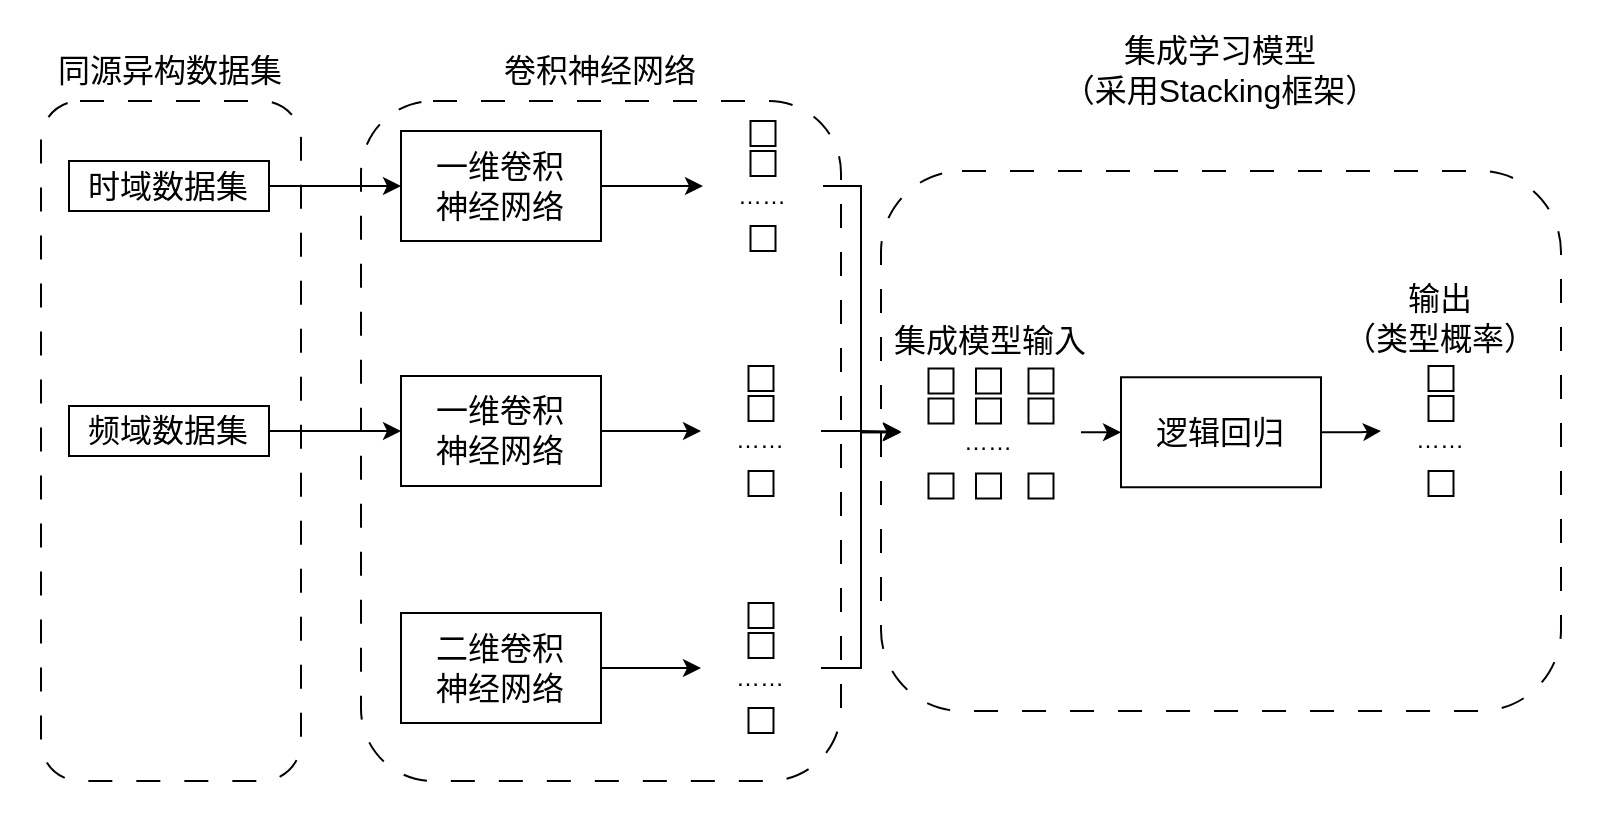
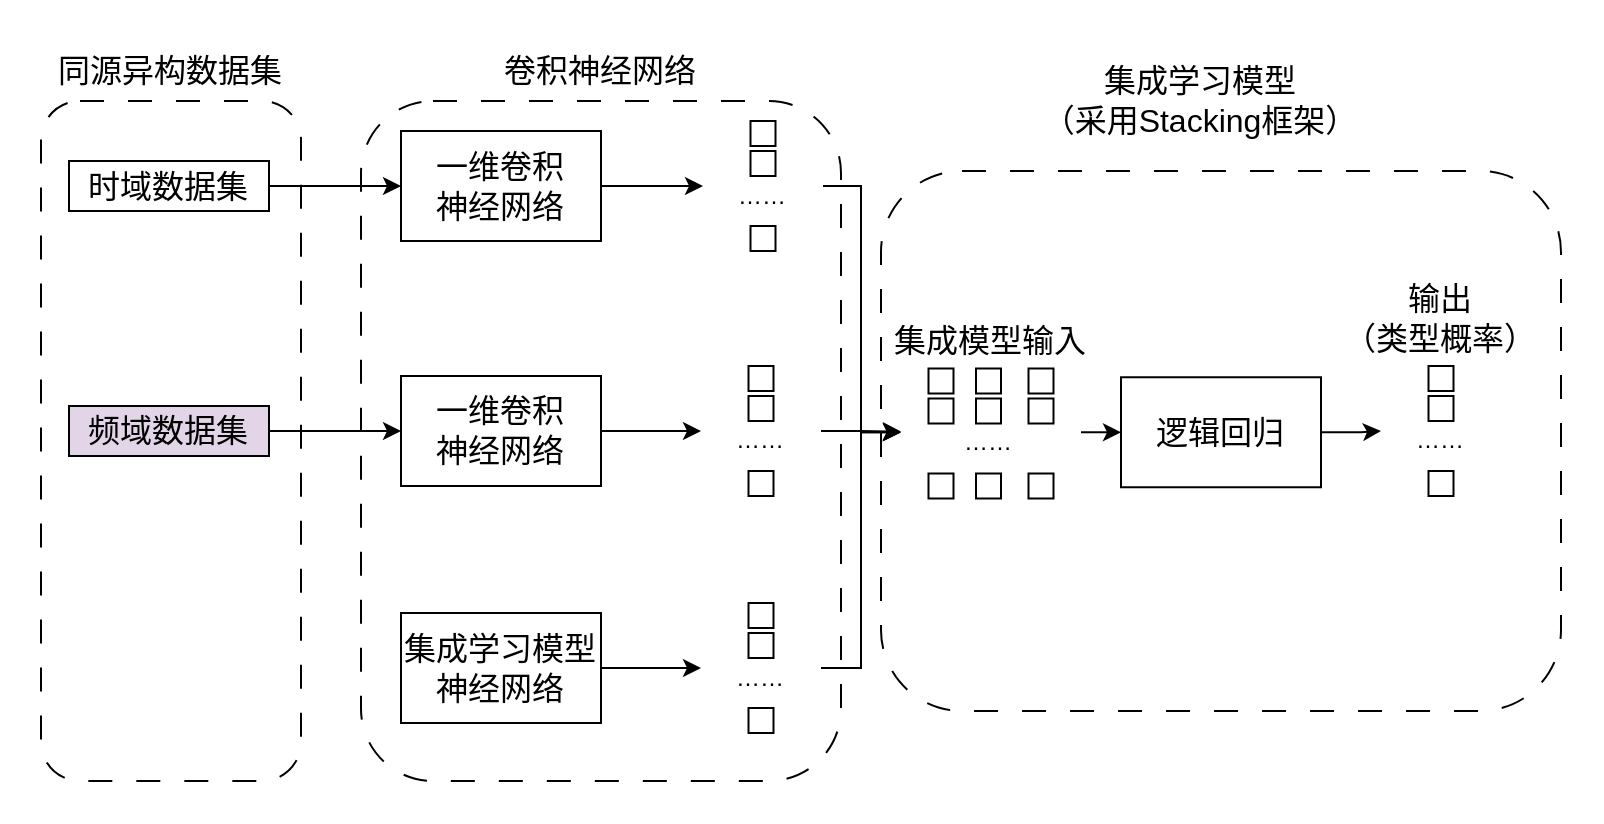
node "集成学习模型 （采用Stacking框架）": moved (1221, 71) -> (1201, 101)
node "频域数据集": fillcolor #ffffff -> #e1d5e7
node "二维卷积 神经网络": label "二维卷积 神经网络" -> "集成学习模型 神经网络"
